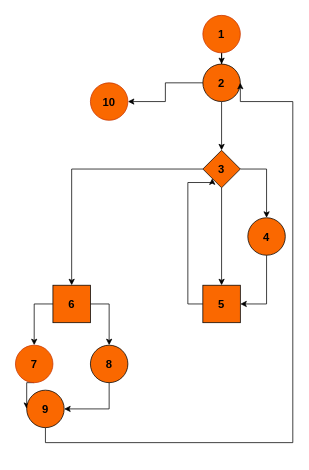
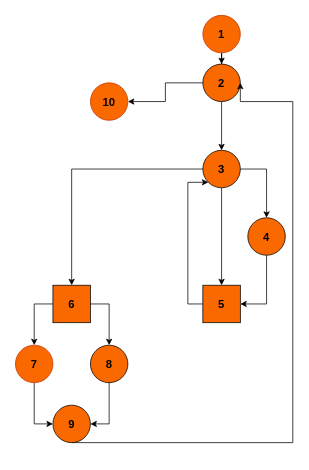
node "3": shape diamond -> ellipse
node "9": moved (45, 409) -> (72, 424)
